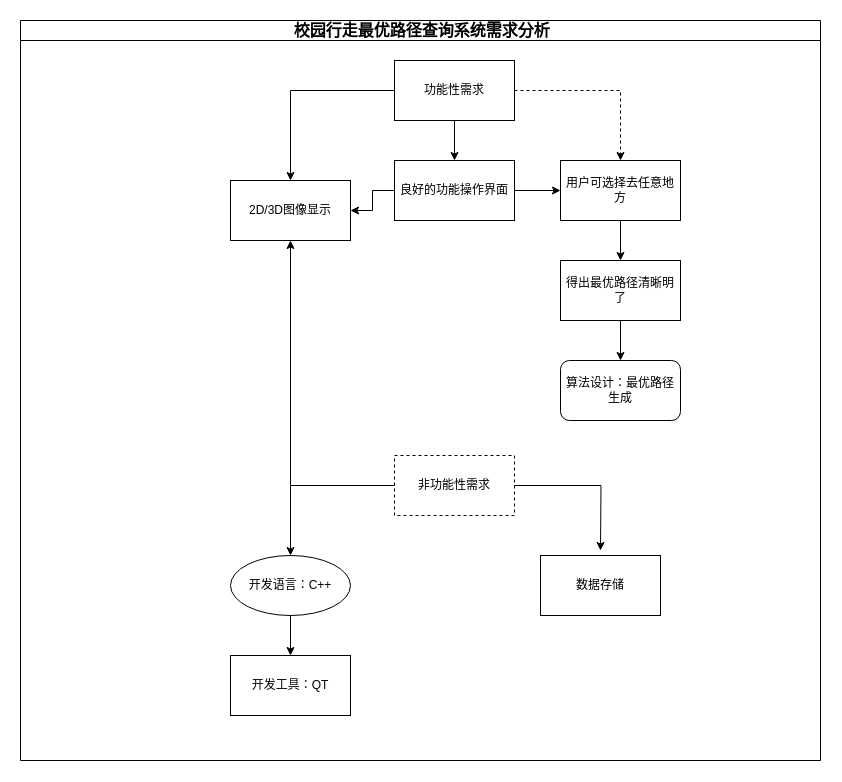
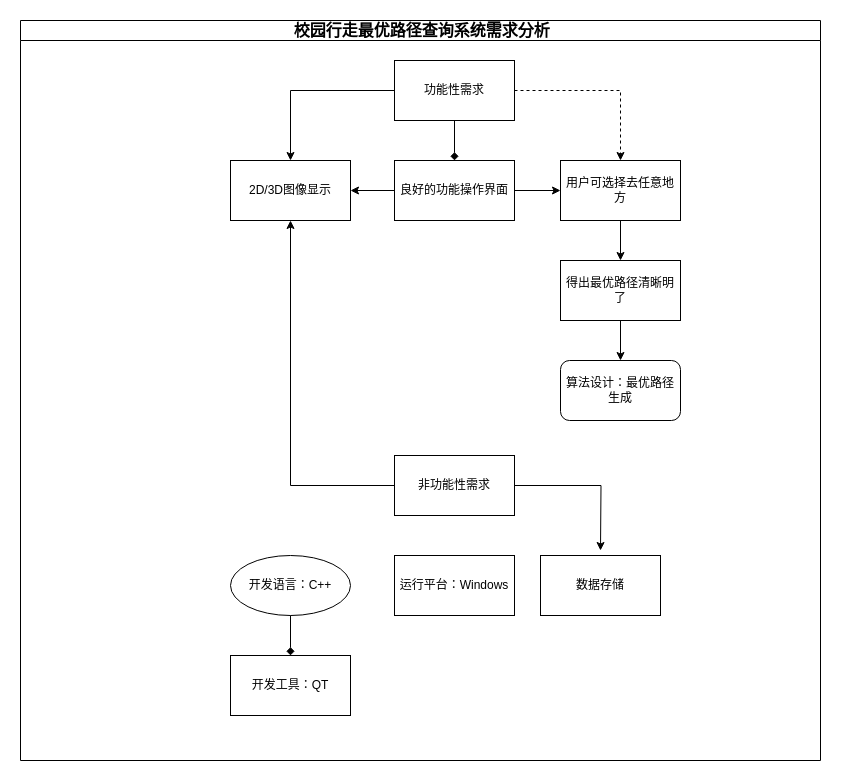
edge "功能性需求" -> "良好的功能操作界面": arrowhead classic -> diamond
node "2D/3D图像显示": moved (291, 211) -> (291, 191)
node "非功能性需求": style dashed -> solid
edge "非功能性需求" -> "开发语言：C++": removed
node "运行平台：Windows": added
edge "开发语言：C++" -> "开发工具：QT": arrowhead classic -> diamond
